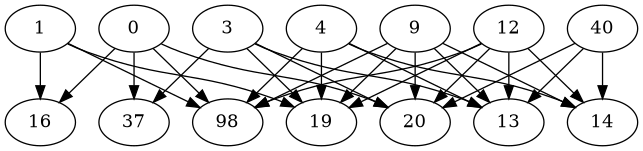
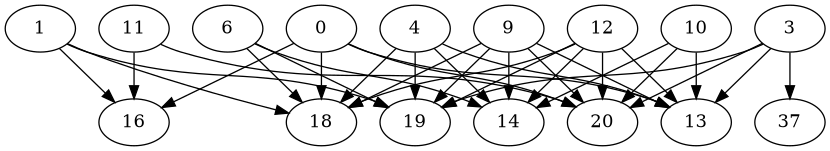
node "11": added
node "6": added
node "40": label "40" -> "10"
edge "0" -> "37": now "0" -> "13"
node "98": label "98" -> "18"
